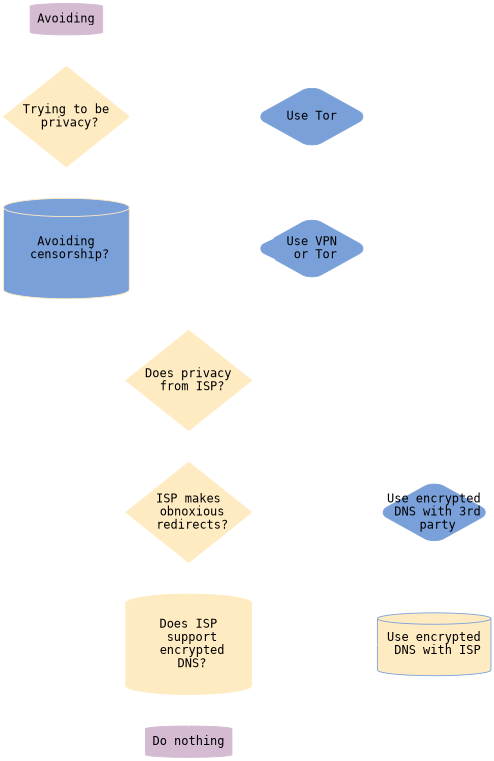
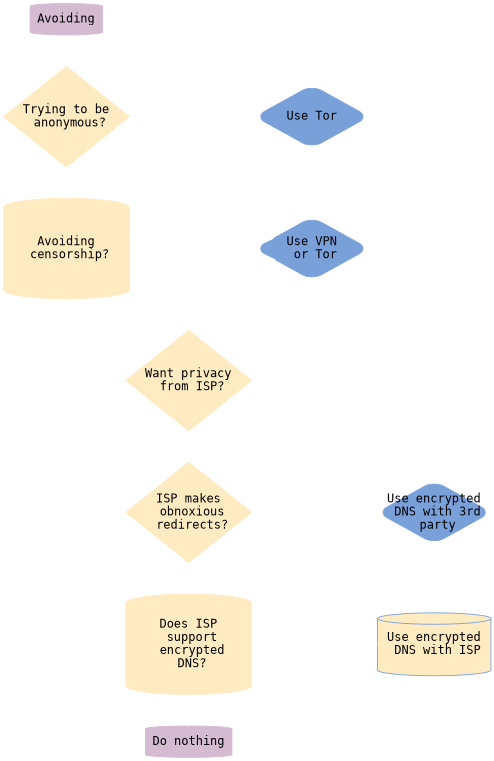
node "Trying to be privacy?": label "Trying to be privacy?" -> "Trying to be anonymous?"
node "Avoiding censorship?": fillcolor #7aa0da -> #ffebc2
node "Does privacy from ISP?": label "Does privacy from ISP?" -> "Want privacy from ISP?"
